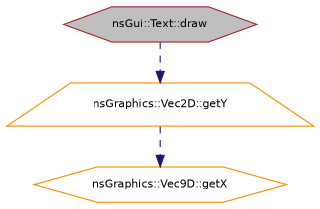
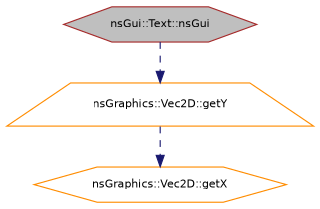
node "nsGui::Text::draw": label "nsGui::Text::draw" -> "nsGui::Text::nsGui"
node "nsGraphics::Vec9D::getX": label "nsGraphics::Vec9D::getX" -> "nsGraphics::Vec2D::getX"
